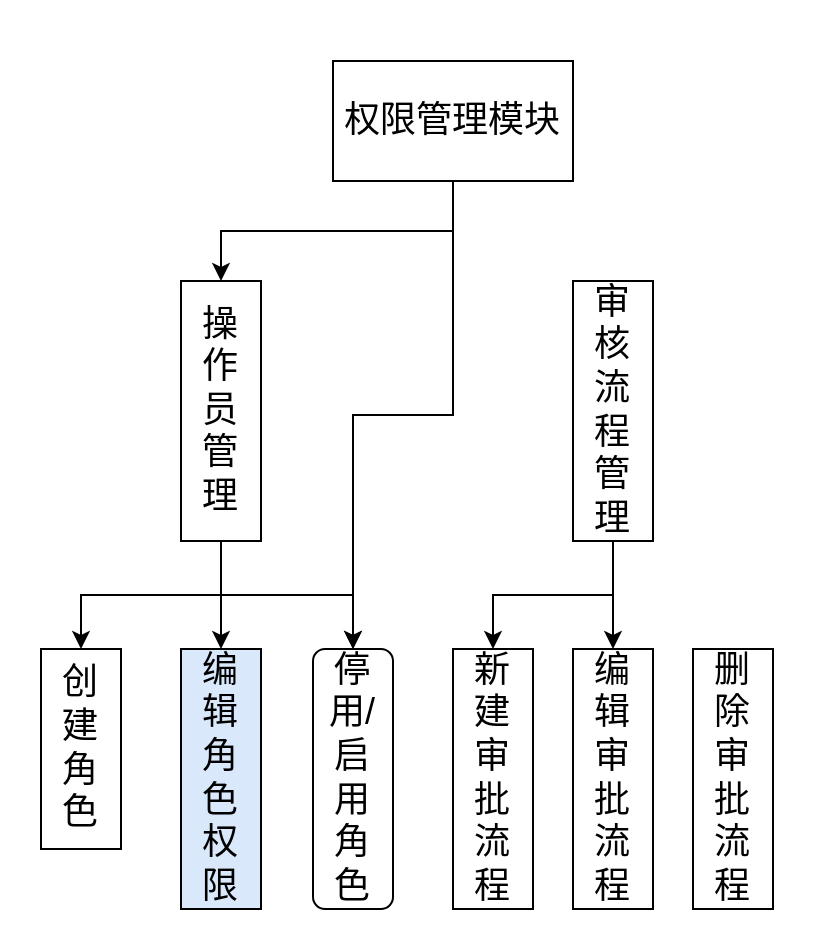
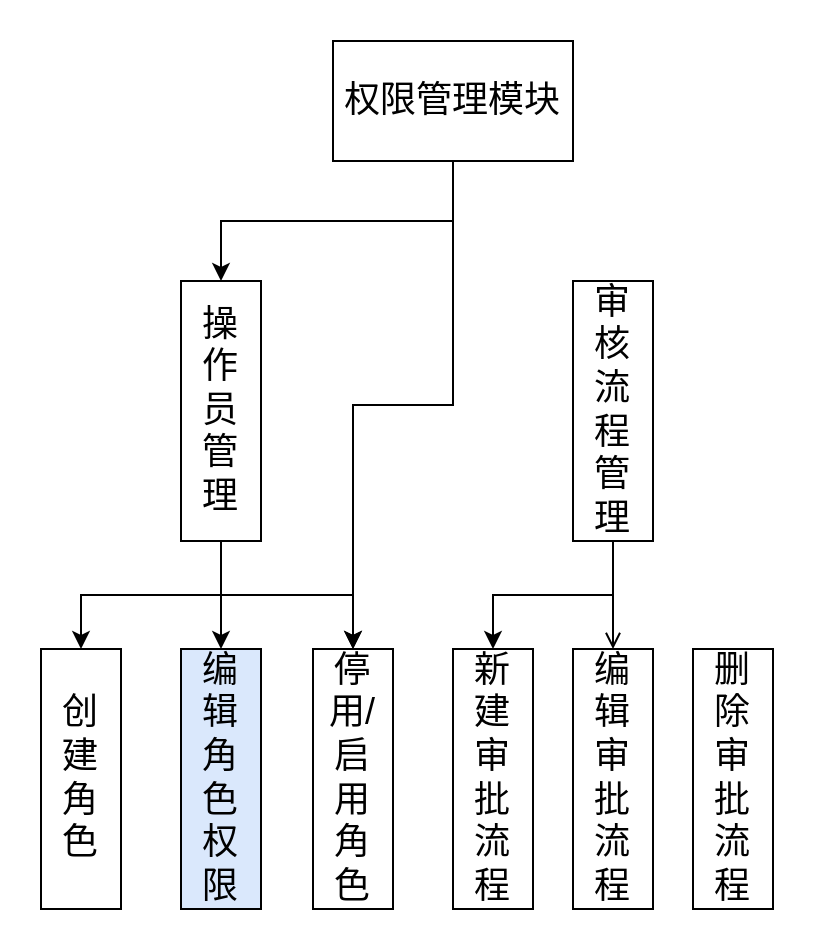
node "权限管理模块": moved (453, 121) -> (453, 101)
edge "审 核 流 程 管 理" -> "编 辑 审 批 流 程": arrowhead classic -> open
node "创 建 角 色": size 80x200 -> 80x260
node "停用/启 用 角 色": shape rounded rectangle -> rectangle
